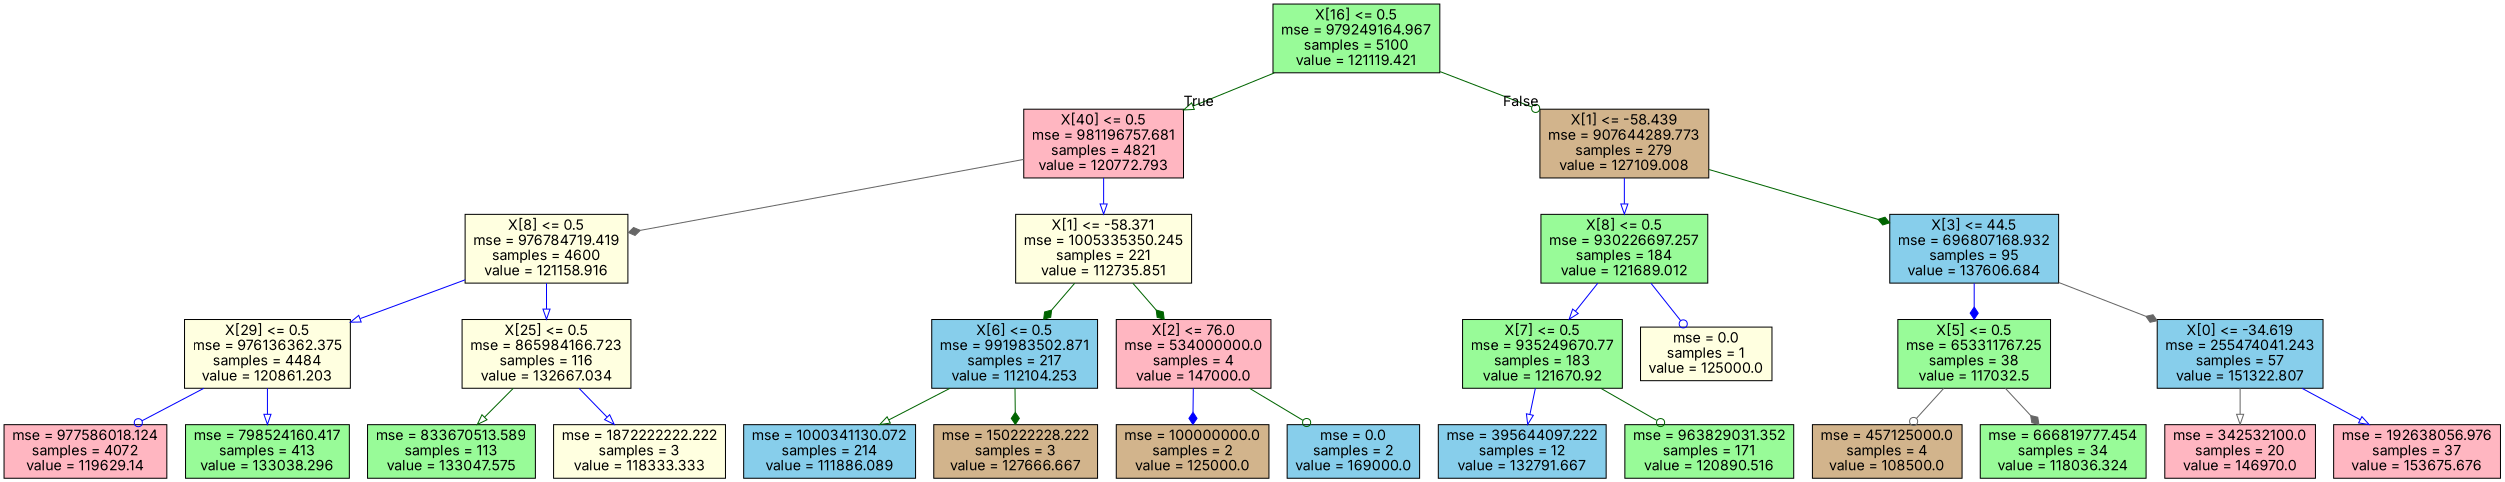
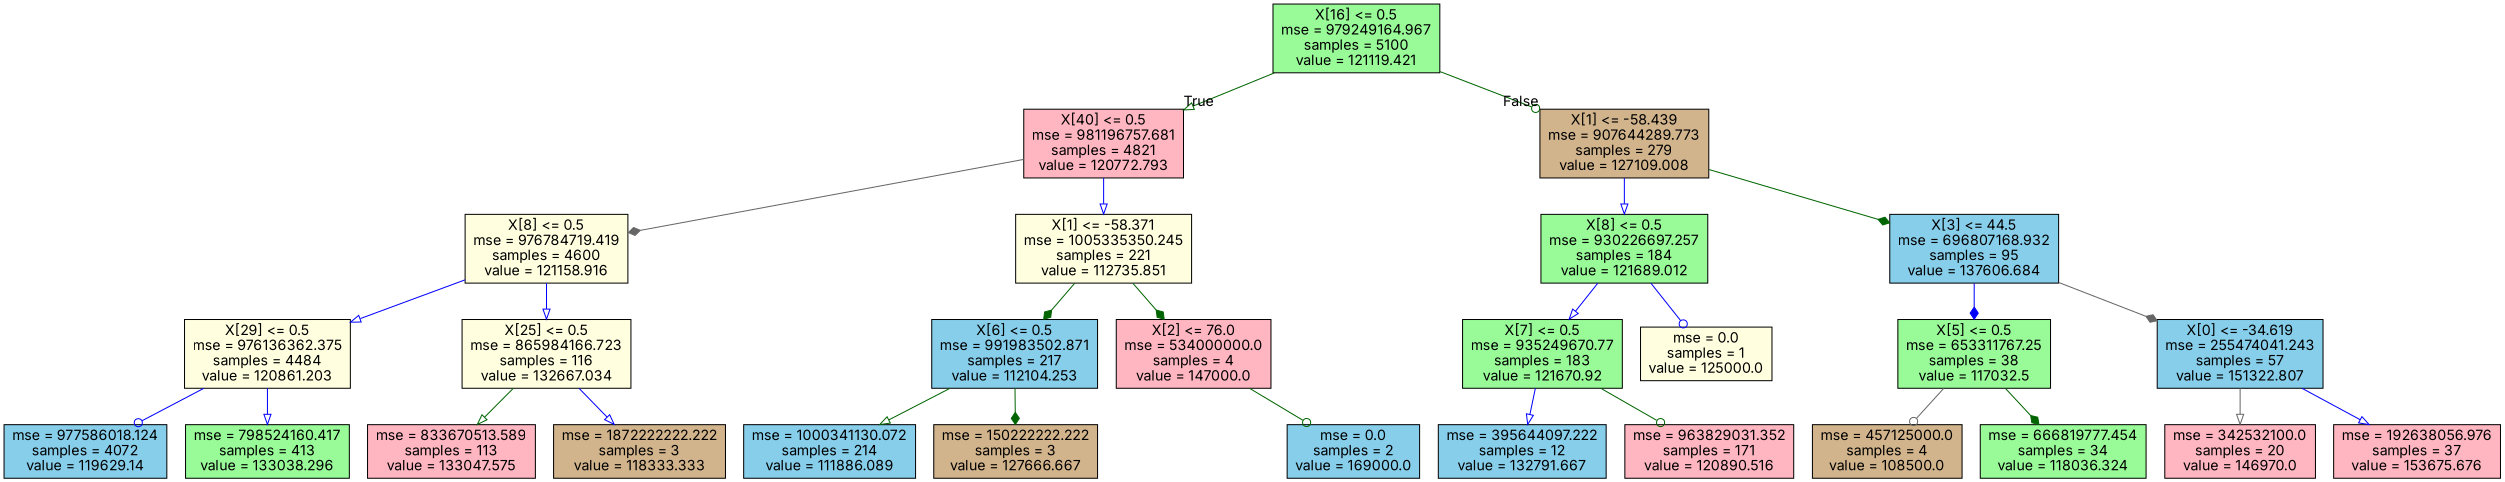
edge "X[5] <= 0.5 mse = 653311767.25 samples = 38 value = 117032.5" -> "mse = 666819777.454 samples = 34 value = 118036.324": color gray40 -> darkgreen
node "mse = 977586018.124 samples = 4072 value = 119629.14": fillcolor lightpink -> skyblue
node "mse = 833670513.589 samples = 113 value = 133047.575": fillcolor palegreen -> lightpink
node "mse = 1872222222.222 samples = 3 value = 118333.333": fillcolor lightyellow -> tan
node "mse = 150222228.222 samples = 3 value = 127666.667": label "mse = 150222228.222 samples = 3 value = 127666.667" -> "mse = 150222222.222 samples = 3 value = 127666.667"
node "mse = 100000000.0 samples = 2 value = 125000.0": removed
node "mse = 963829031.352 samples = 171 value = 120890.516": fillcolor palegreen -> lightpink
